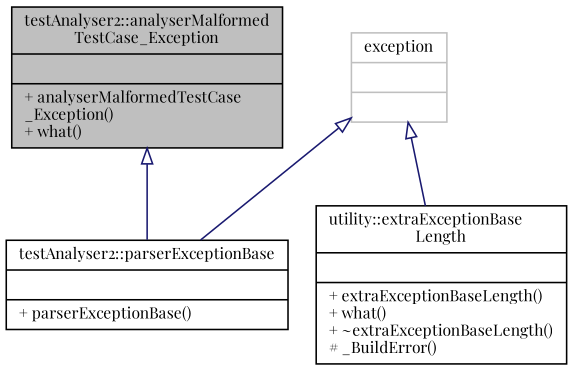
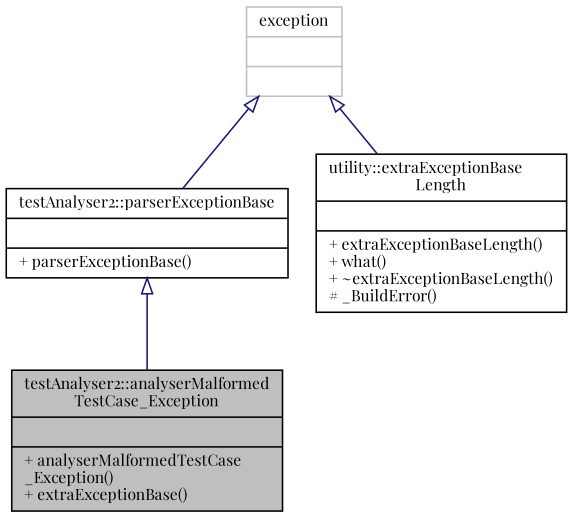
node "testAnalyser2::analyserMalformed": text "+ what()" -> "+ extraExceptionBase()"
edge "testAnalyser2::parserExceptionBase" -> "testAnalyser2::analyserMalformed": reversed
